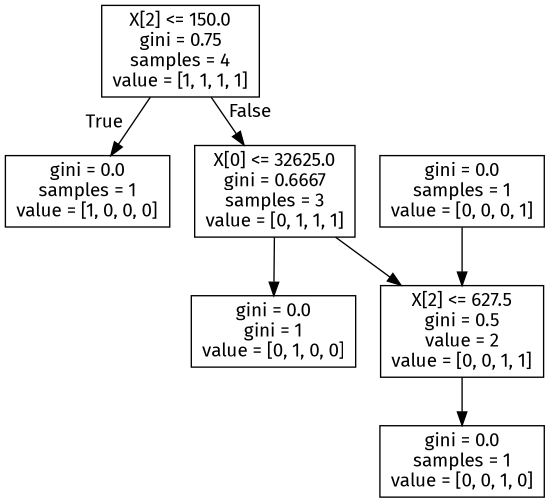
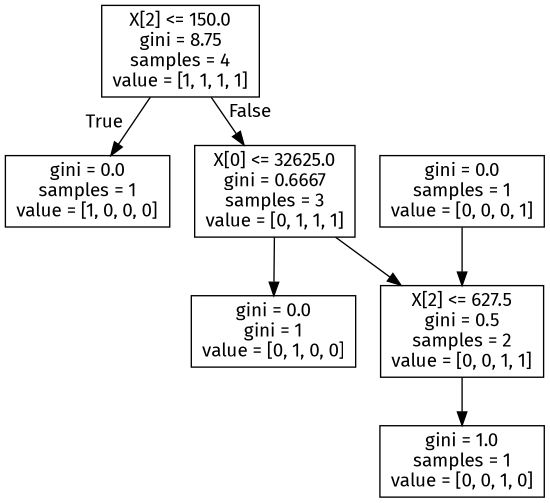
node "X[2] <= 150.0 gini = 0.75 samples = 4 value = [1, 1, 1, 1]": label "X[2] <= 150.0 gini = 0.75 samples = 4 value = [1, 1, 1, 1]" -> "X[2] <= 150.0 gini = 8.75 samples = 4 value = [1, 1, 1, 1]"
node "X[2] <= 627.5 gini = 0.5 value = 2 value = [0, 0, 1, 1]": label "X[2] <= 627.5 gini = 0.5 value = 2 value = [0, 0, 1, 1]" -> "X[2] <= 627.5 gini = 0.5 samples = 2 value = [0, 0, 1, 1]"
node "gini = 0.0 samples = 1 value = [0, 0, 1, 0]": label "gini = 0.0 samples = 1 value = [0, 0, 1, 0]" -> "gini = 1.0 samples = 1 value = [0, 0, 1, 0]"
